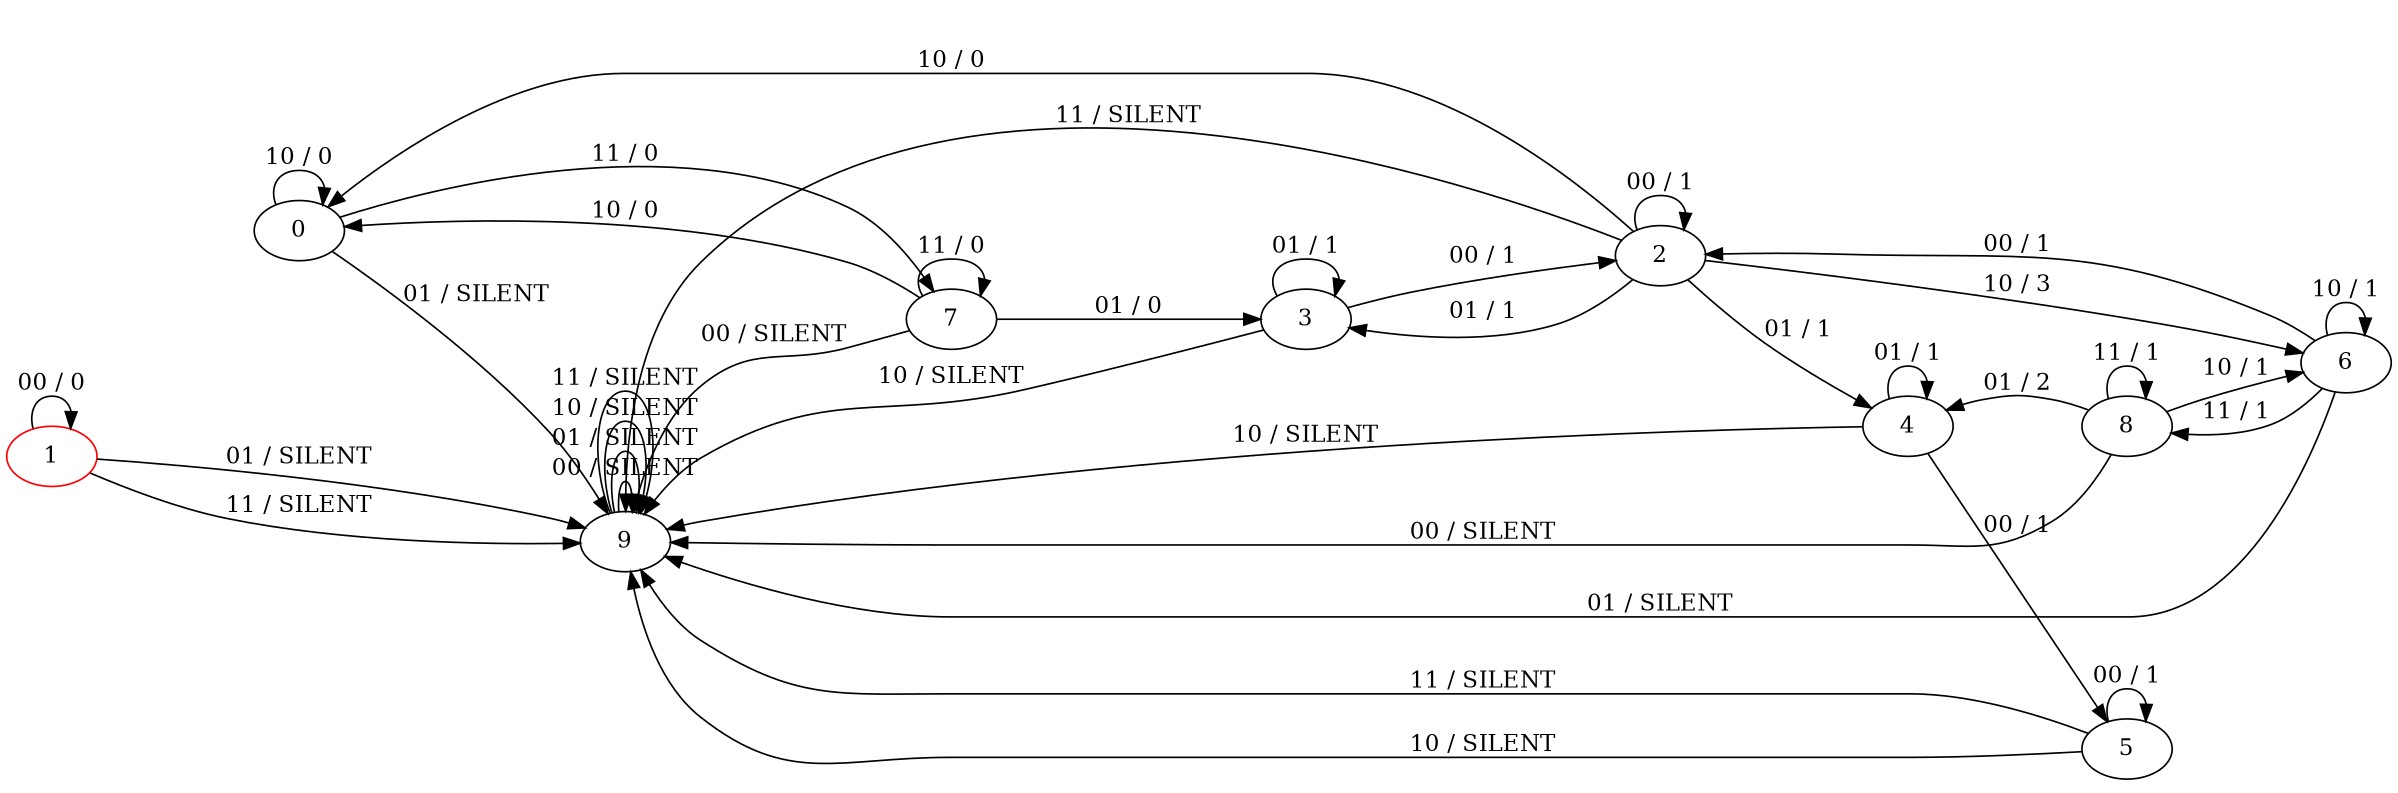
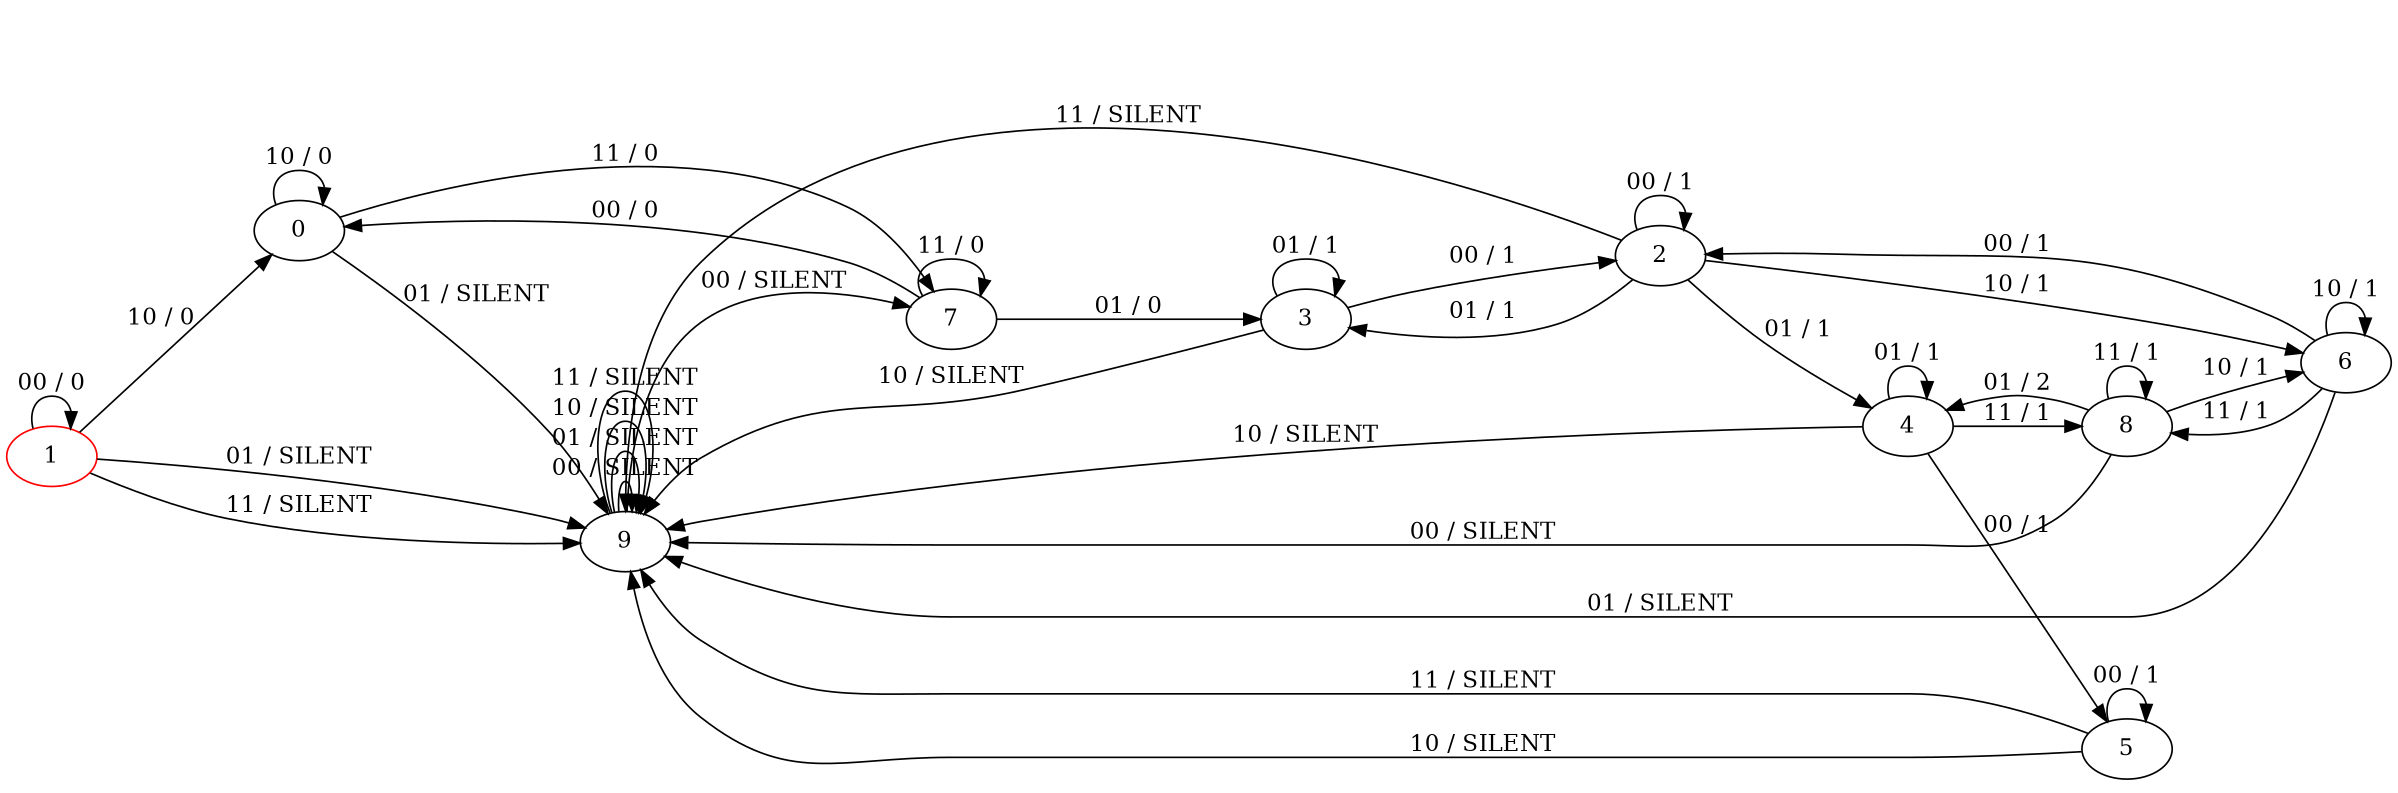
edge "2" -> "0": now "1" -> "0"
edge "7" -> "0": label "10 / 0" -> "00 / 0"
edge "2" -> "6": label "10 / 3" -> "10 / 1"
edge "7" -> "9": reversed
edge "4" -> "8": added, label "11 / 1"
